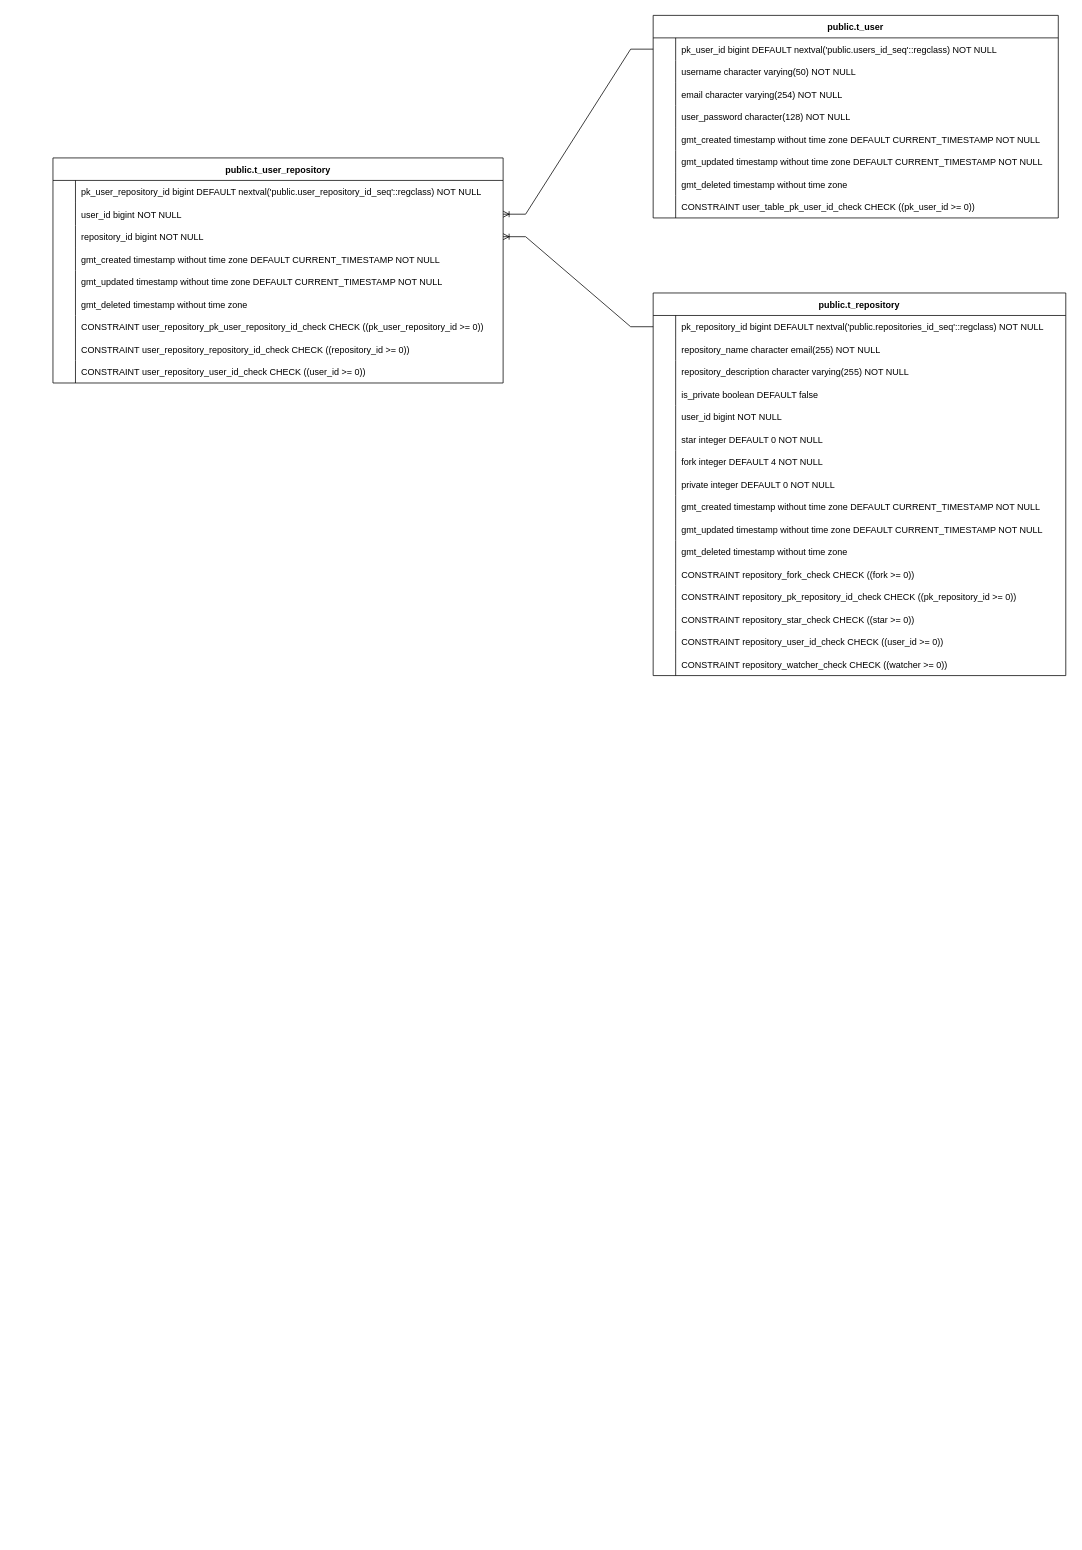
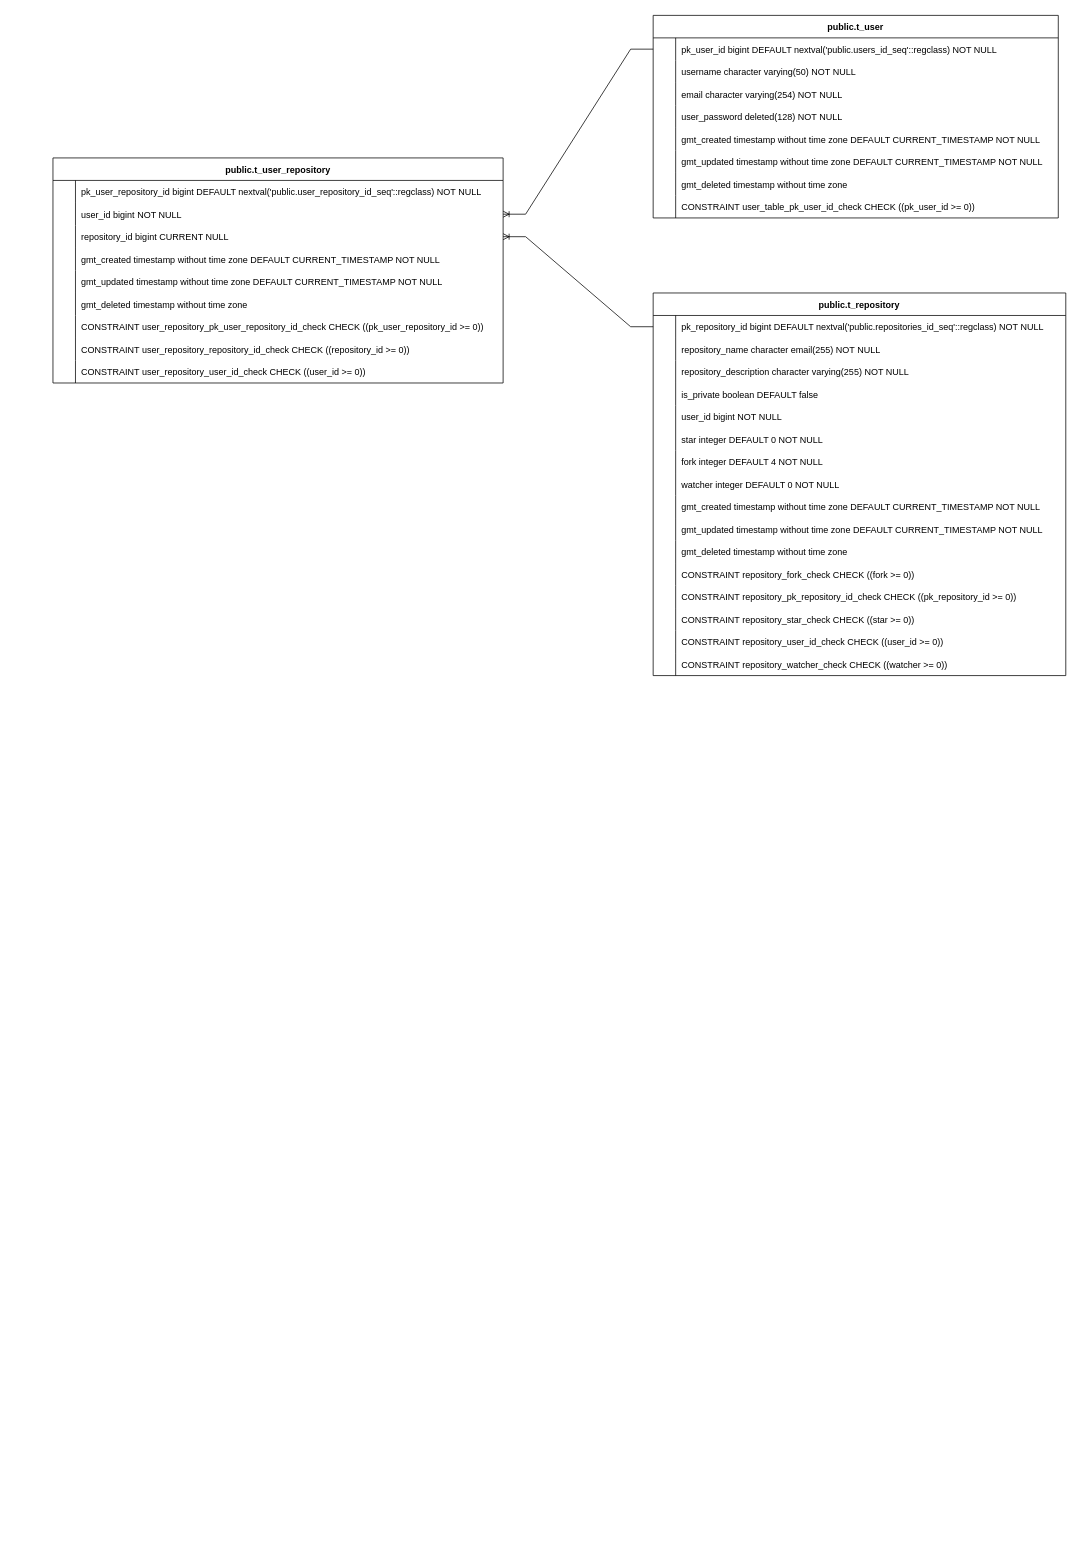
node "user_password character(128) NOT NULL": label "user_password character(128) NOT NULL" -> "user_password deleted(128) NOT NULL"
node "repository_id bigint NOT NULL": label "repository_id bigint NOT NULL" -> "repository_id bigint CURRENT NULL"
node "private integer DEFAULT 0 NOT NULL": label "private integer DEFAULT 0 NOT NULL" -> "watcher integer DEFAULT 0 NOT NULL"
